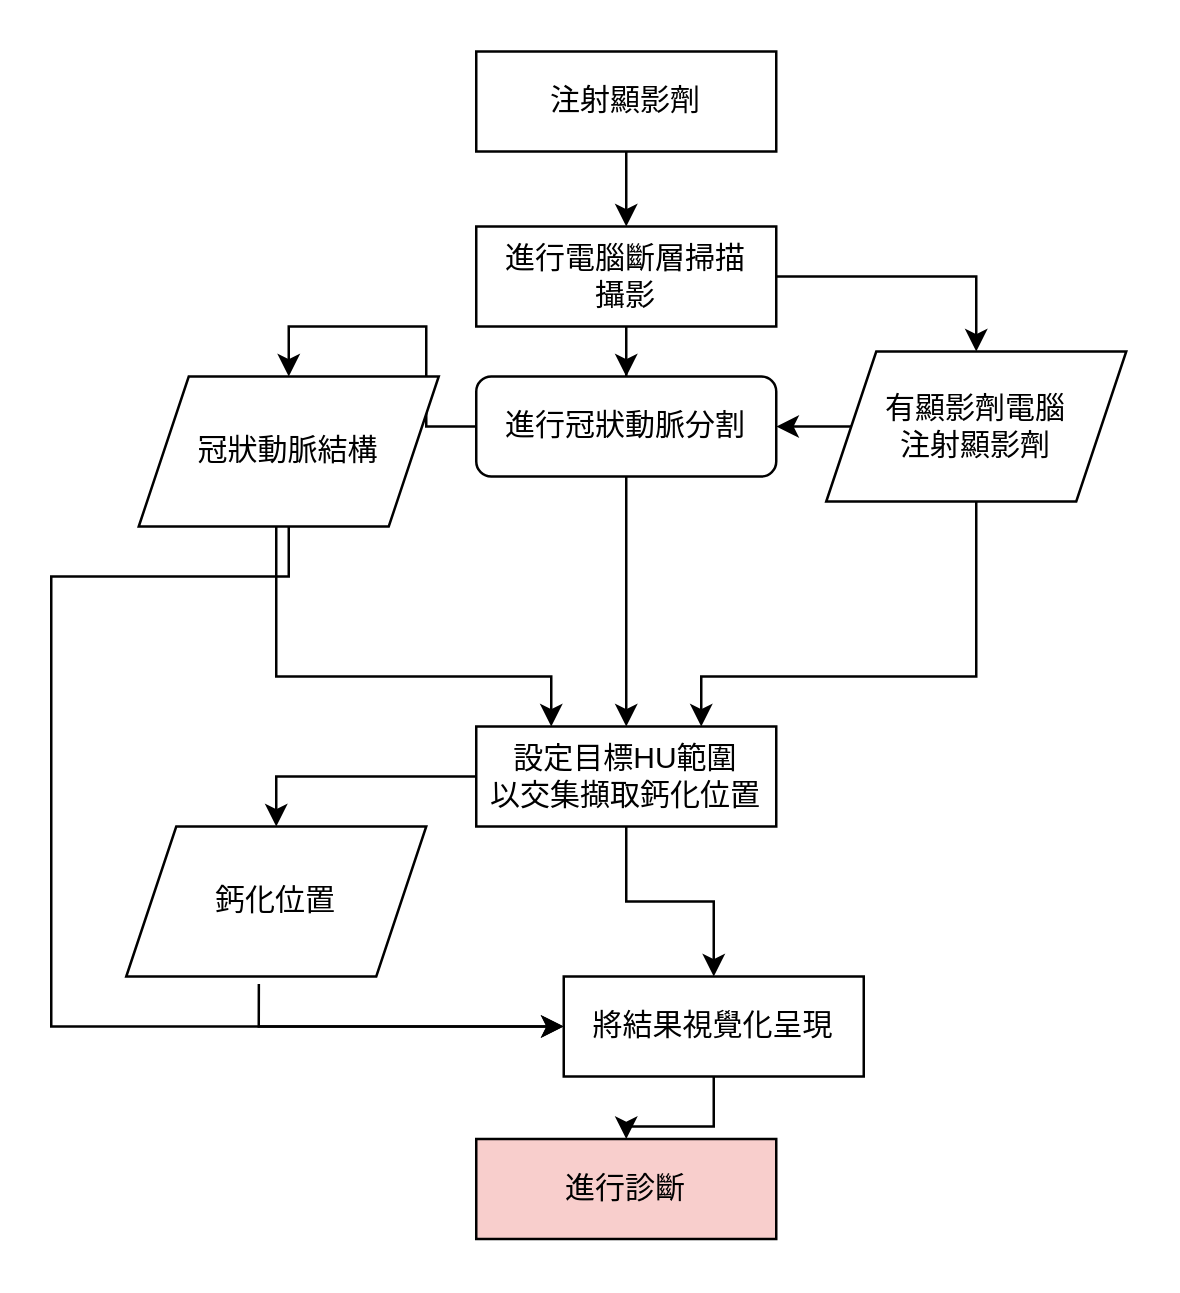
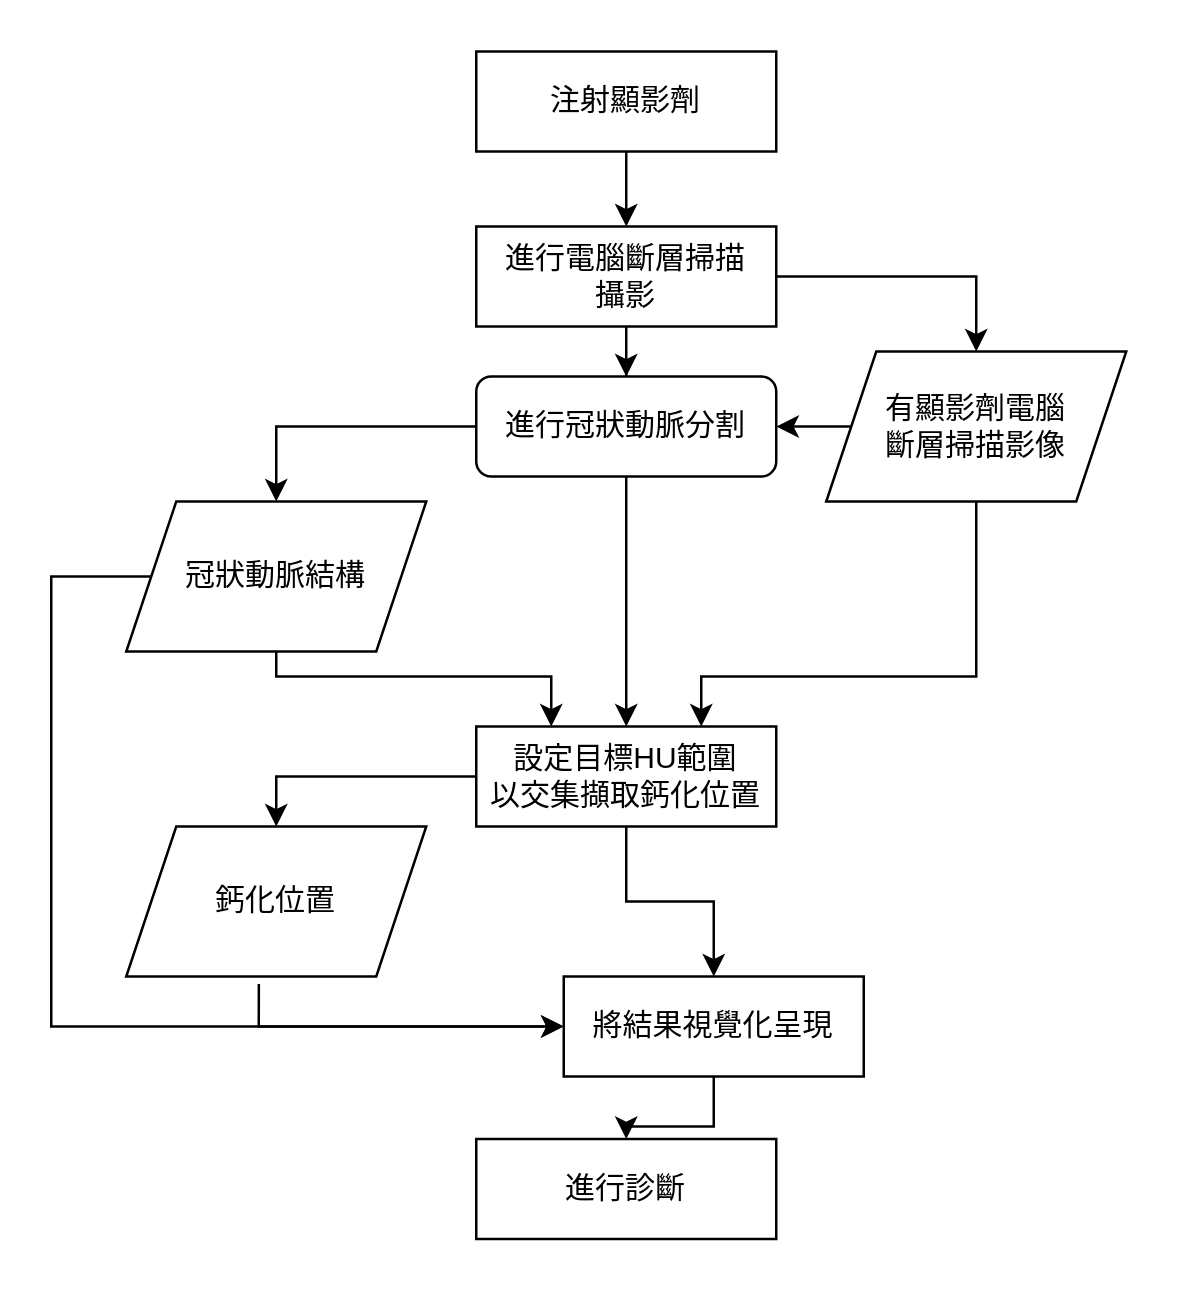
node "有顯影劑電腦 注射顯影劑": label "有顯影劑電腦 注射顯影劑" -> "有顯影劑電腦 斷層掃描影像"
node "冠狀動脈結構": moved (289, 451) -> (276, 576)
node "進行診斷": fillcolor #f8cecc -> #ffffff
